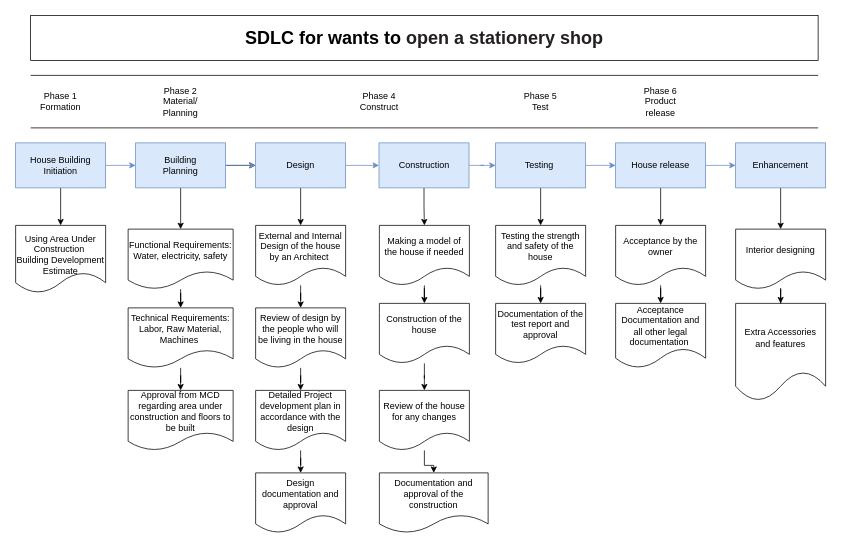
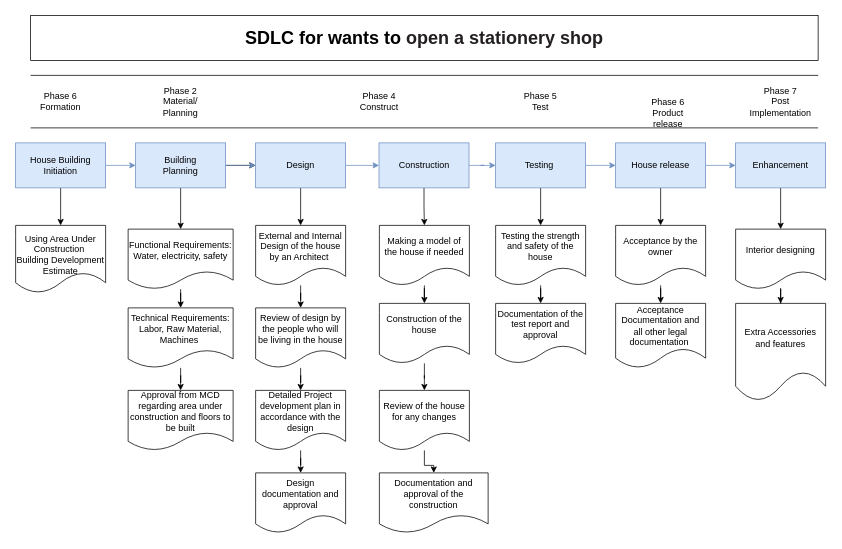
node "Phase 1 Formation": label "Phase 1 Formation" -> "Phase 6 Formation"
node "Phase 6 Product release": moved (660, 102) -> (668, 113)
node "Phase 7 Post Implementation": added
